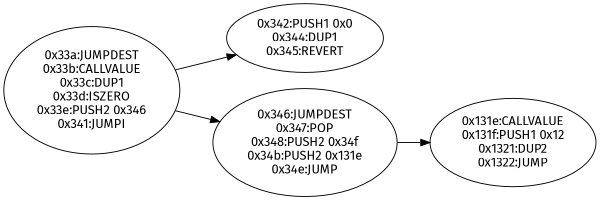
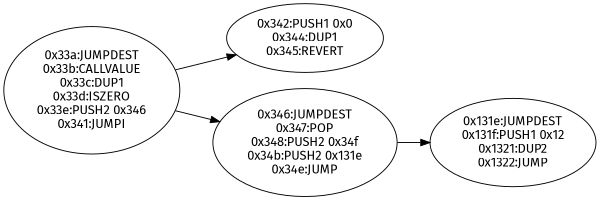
node "0x131e:CALLVALUE 0x131f:PUSH1 0x12 0x1321:DUP2 0x1322:JUMP": label "0x131e:CALLVALUE 0x131f:PUSH1 0x12 0x1321:DUP2 0x1322:JUMP" -> "0x131e:JUMPDEST 0x131f:PUSH1 0x12 0x1321:DUP2 0x1322:JUMP"
